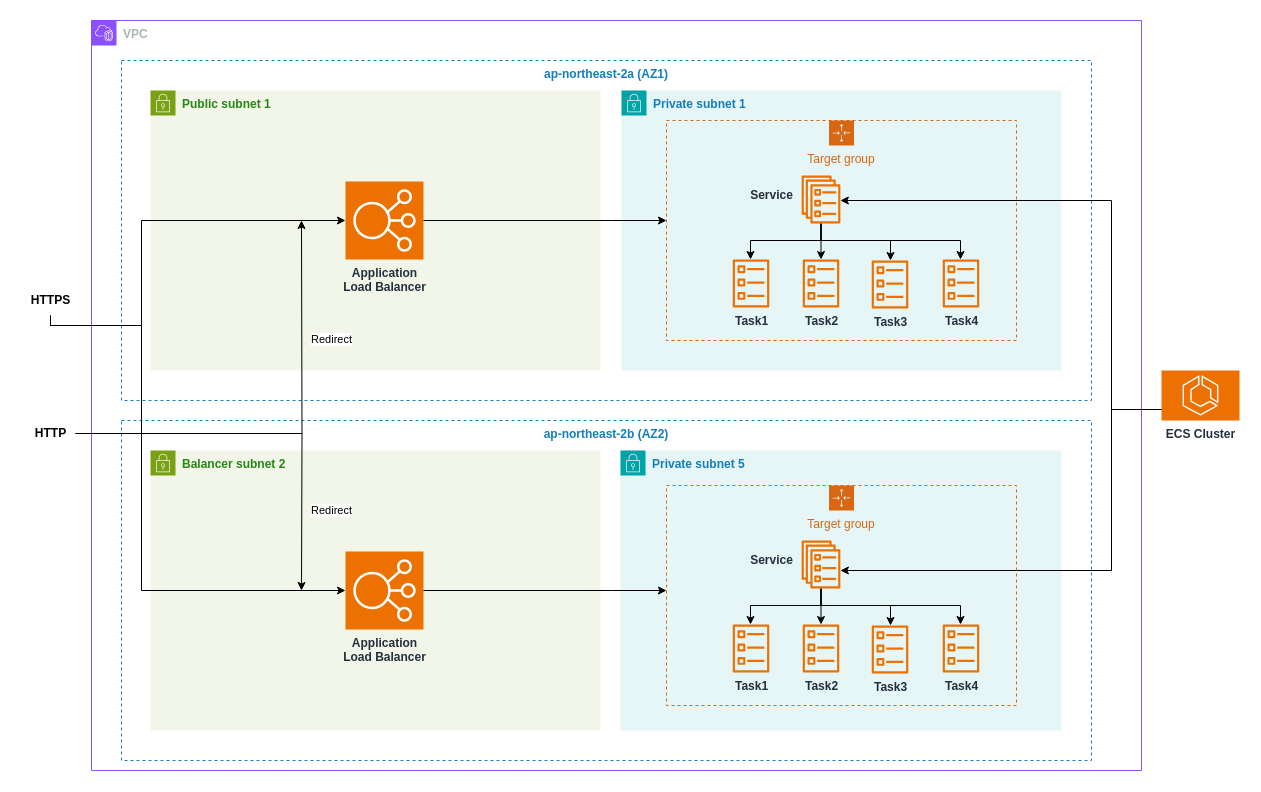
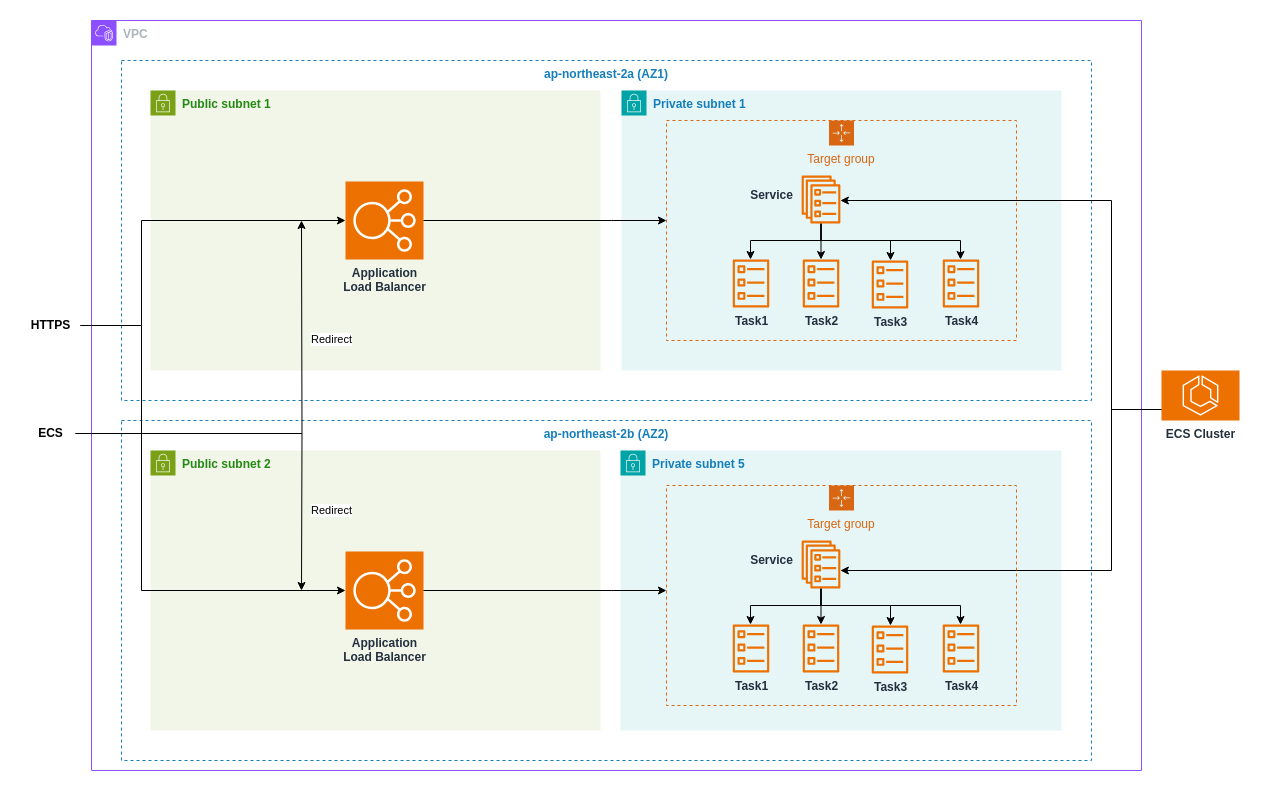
node "HTTPS": moved (51, 301) -> (51, 326)
node "HTTP": label "HTTP" -> "ECS"
node "Balancer subnet 2": label "Balancer subnet 2" -> "Public subnet 2"
